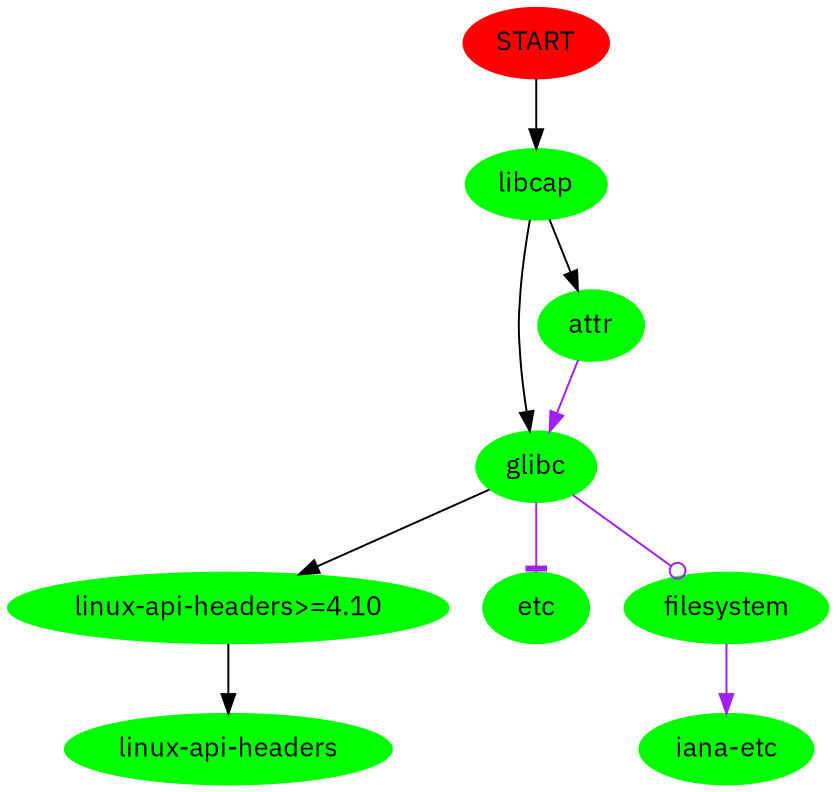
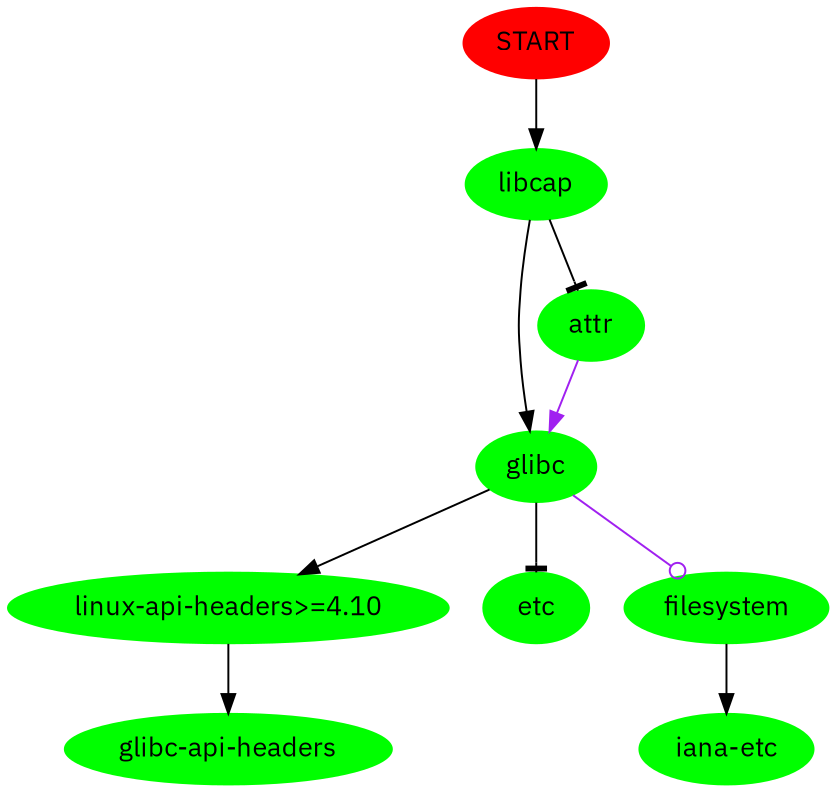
edge "libcap" -> "attr": arrowhead normal -> tee
edge "glibc" -> "etc": color purple -> black
edge "filesystem" -> "iana-etc": color purple -> black
node "linux-api-headers": label "linux-api-headers" -> "glibc-api-headers"
